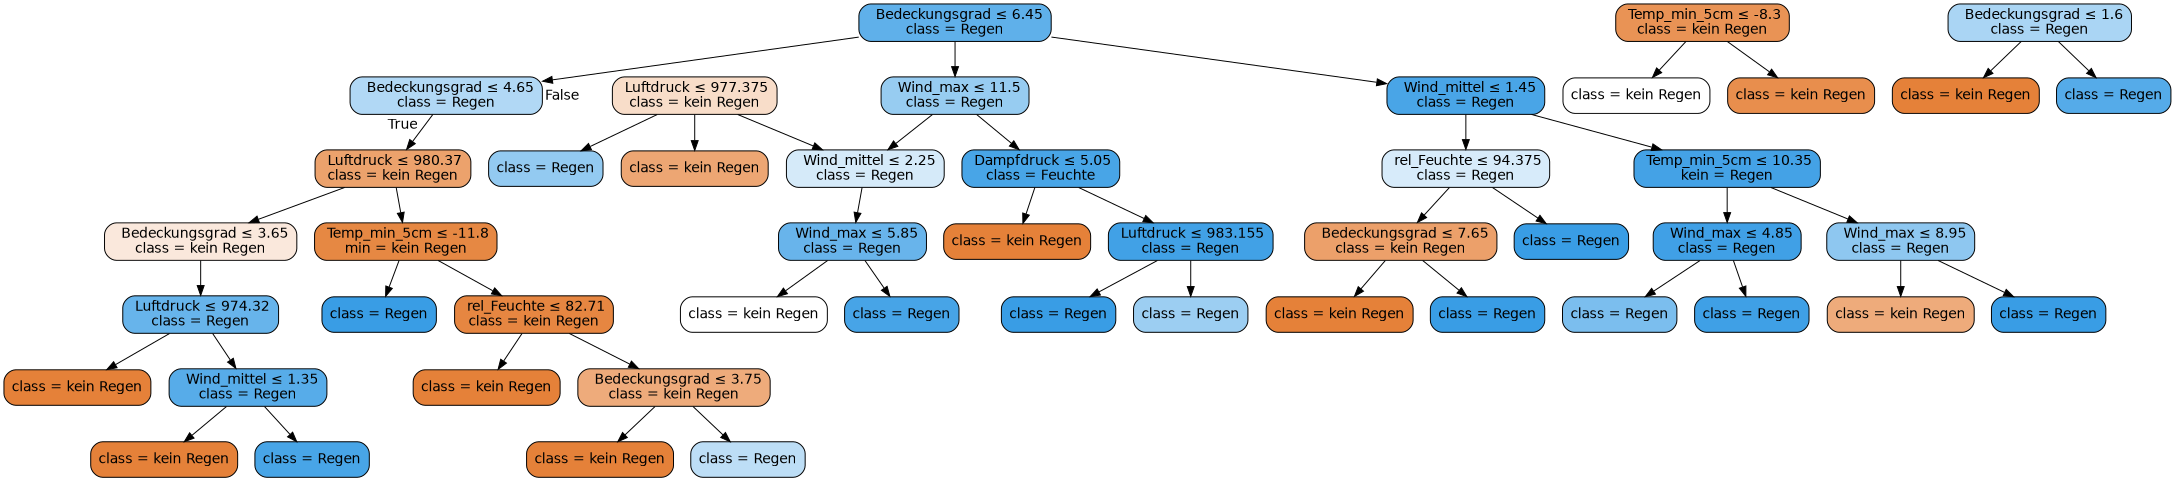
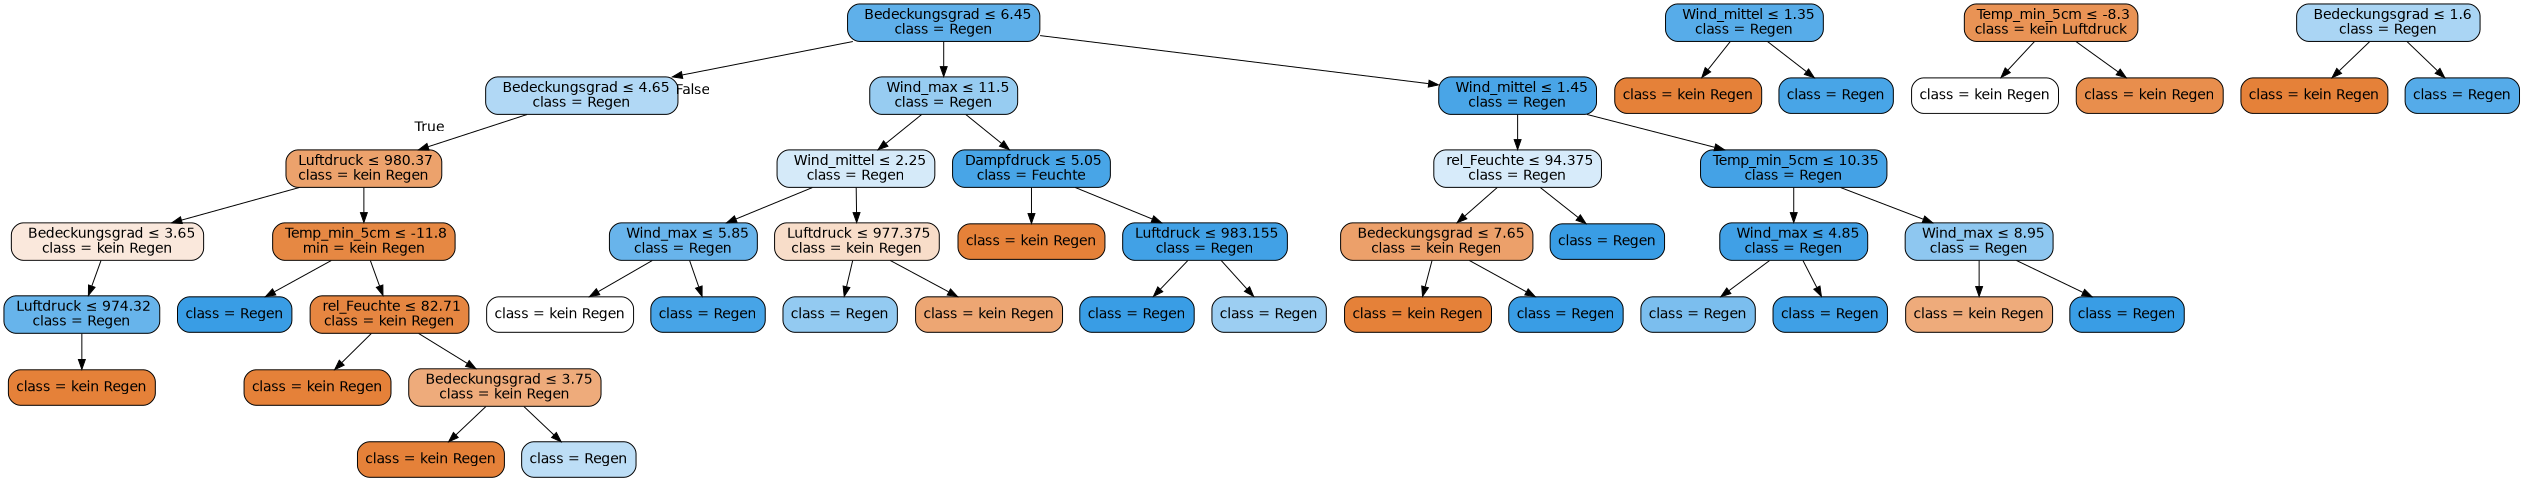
node "Temp_min_5cm ≤ -8.3": text "class = kein Regen" -> "class = kein Luftdruck"
edge "Luftdruck ≤ 977.375" -> "Wind_mittel ≤ 2.25": reversed
node "Temp_min_5cm ≤ 10.35": text "kein = Regen" -> "class = Regen"
edge "Luftdruck ≤ 974.32" -> "Wind_mittel ≤ 1.35": removed
